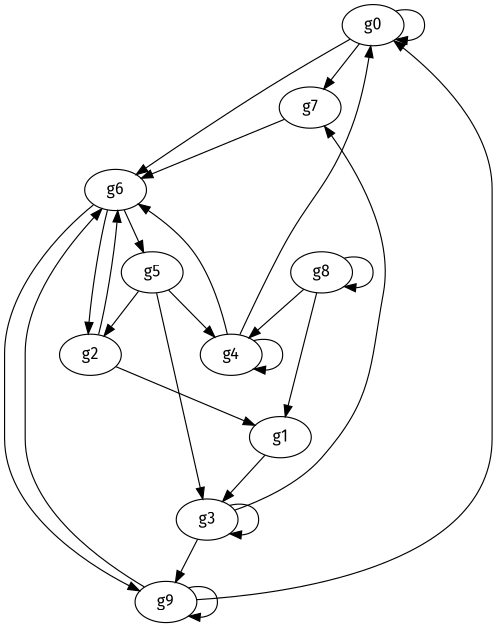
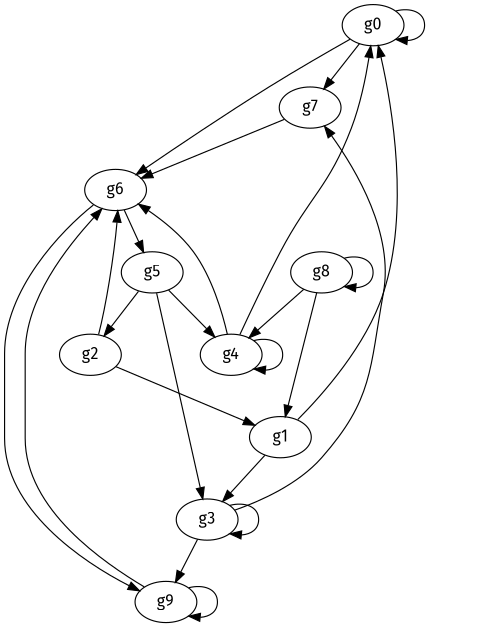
edge "g6" -> "g2": removed
edge "g9" -> "g0": now "g1" -> "g0"
